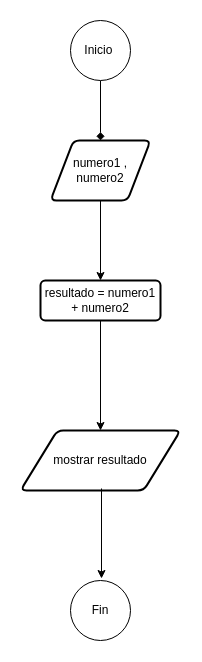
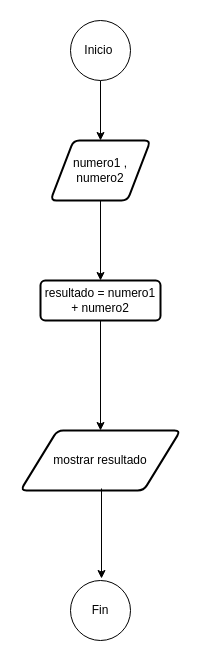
edge "Inicio" -> "numero1 , numero2": arrowhead diamond -> classic
